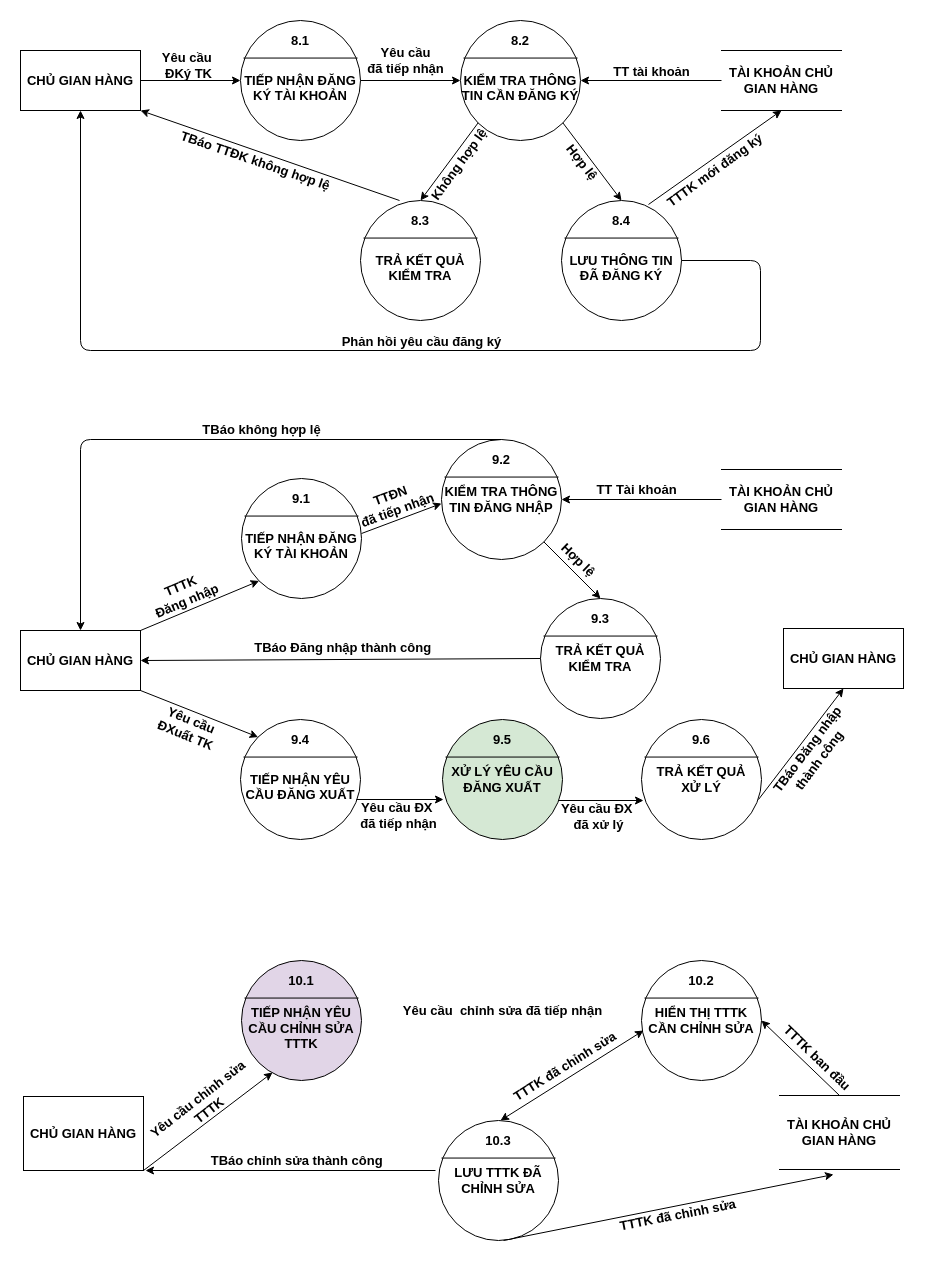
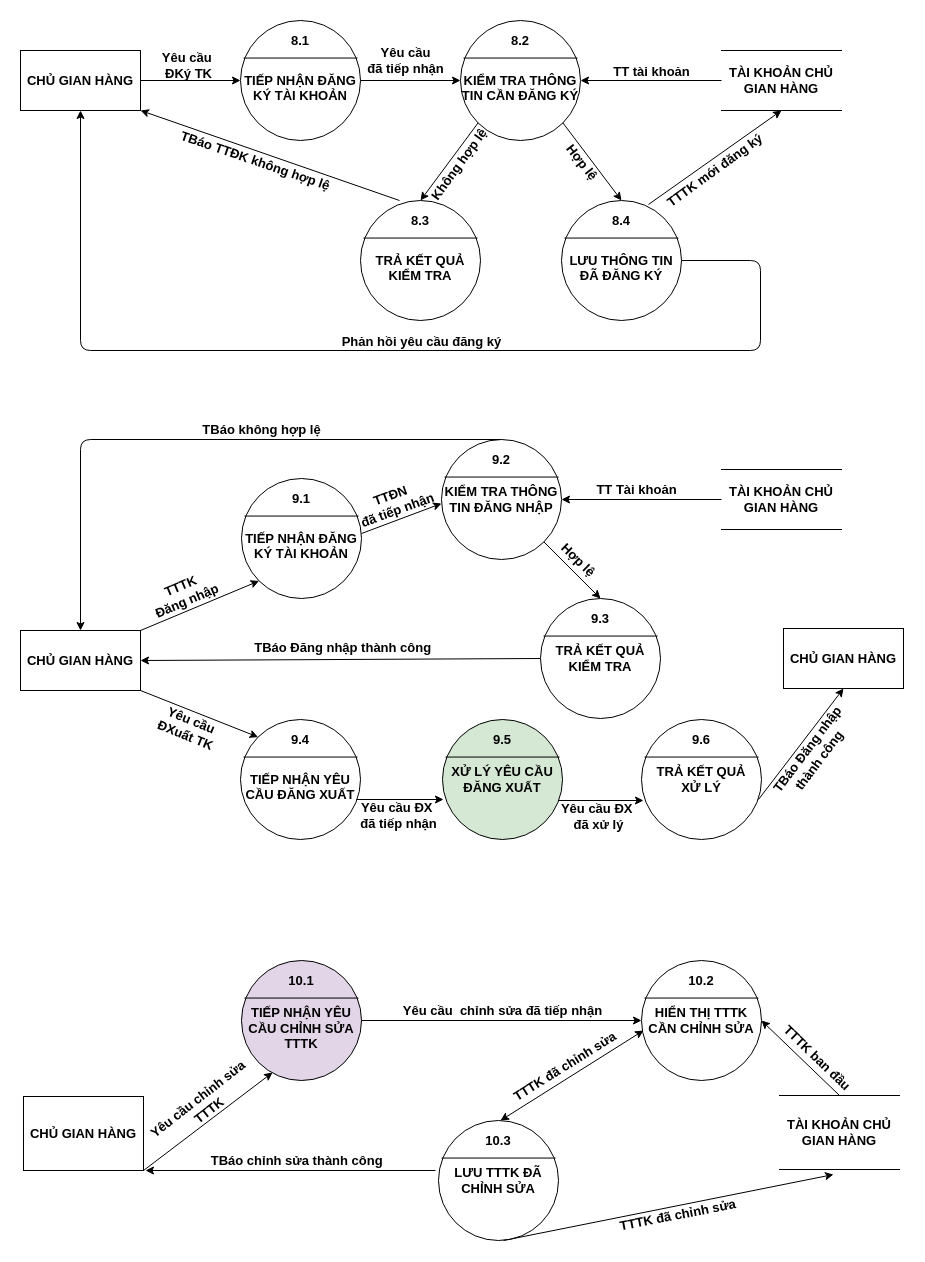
edge "TIẾP NHẬN YÊU CẦU CHỈNH SỬA TTTK" -> "HIỂN THỊ TTTK CẦN CHỈNH SỬA": added
